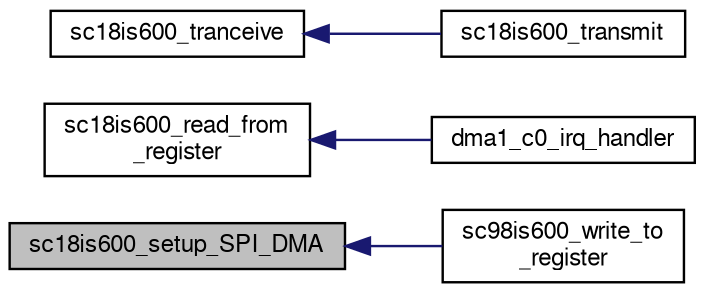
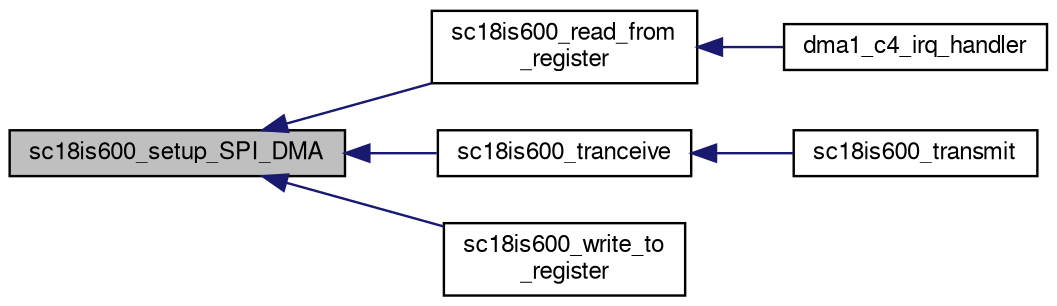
edge "sc18is600_read_from _register" -> "sc18is600_setup_SPI_DMA": added
node "dma1_c0_irq_handler": label "dma1_c0_irq_handler" -> "dma1_c4_irq_handler"
edge "sc18is600_tranceive" -> "sc18is600_setup_SPI_DMA": added
node "sc98is600_write_to _register": label "sc98is600_write_to _register" -> "sc18is600_write_to _register"
